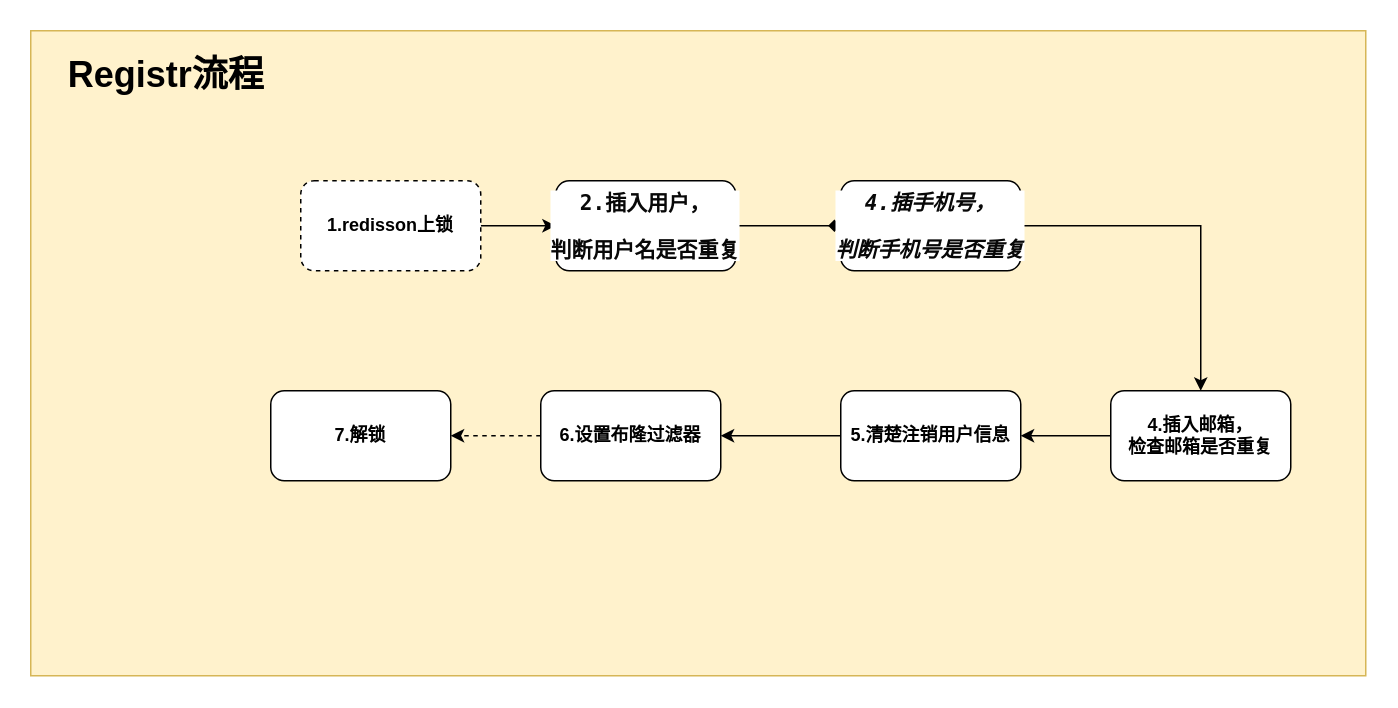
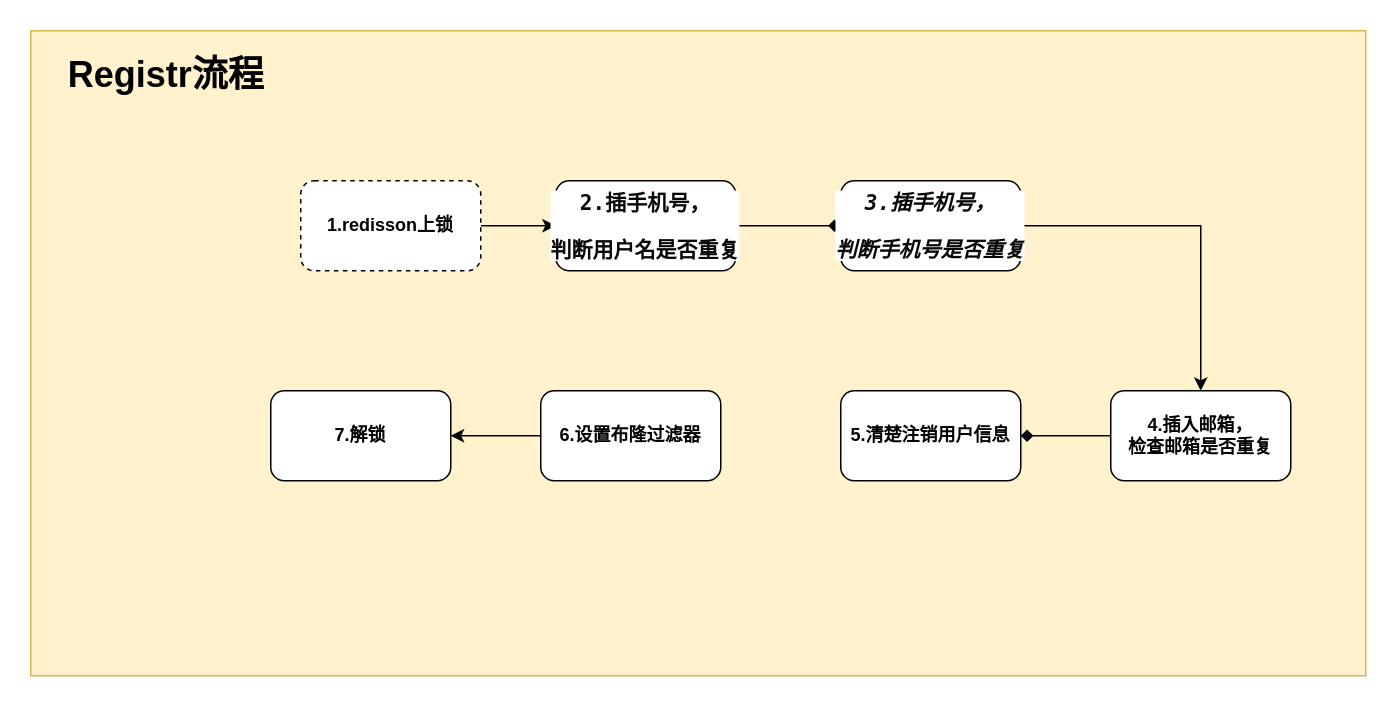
node "2.插入用户，判断用户名是否重复": label "2.插入用户，判断用户名是否重复" -> "2.插手机号，判断用户名是否重复"
node "4.插手机号，判断手机号是否重复": label "4.插手机号，判断手机号是否重复" -> "3.插手机号，判断手机号是否重复"
edge "6.设置布隆过滤器" -> "7.解锁": style dashed -> solid
edge "5.清楚注销用户信息" -> "6.设置布隆过滤器": removed
edge "4.插入邮箱， 检查邮箱是否重复" -> "5.清楚注销用户信息": arrowhead classic -> diamond
